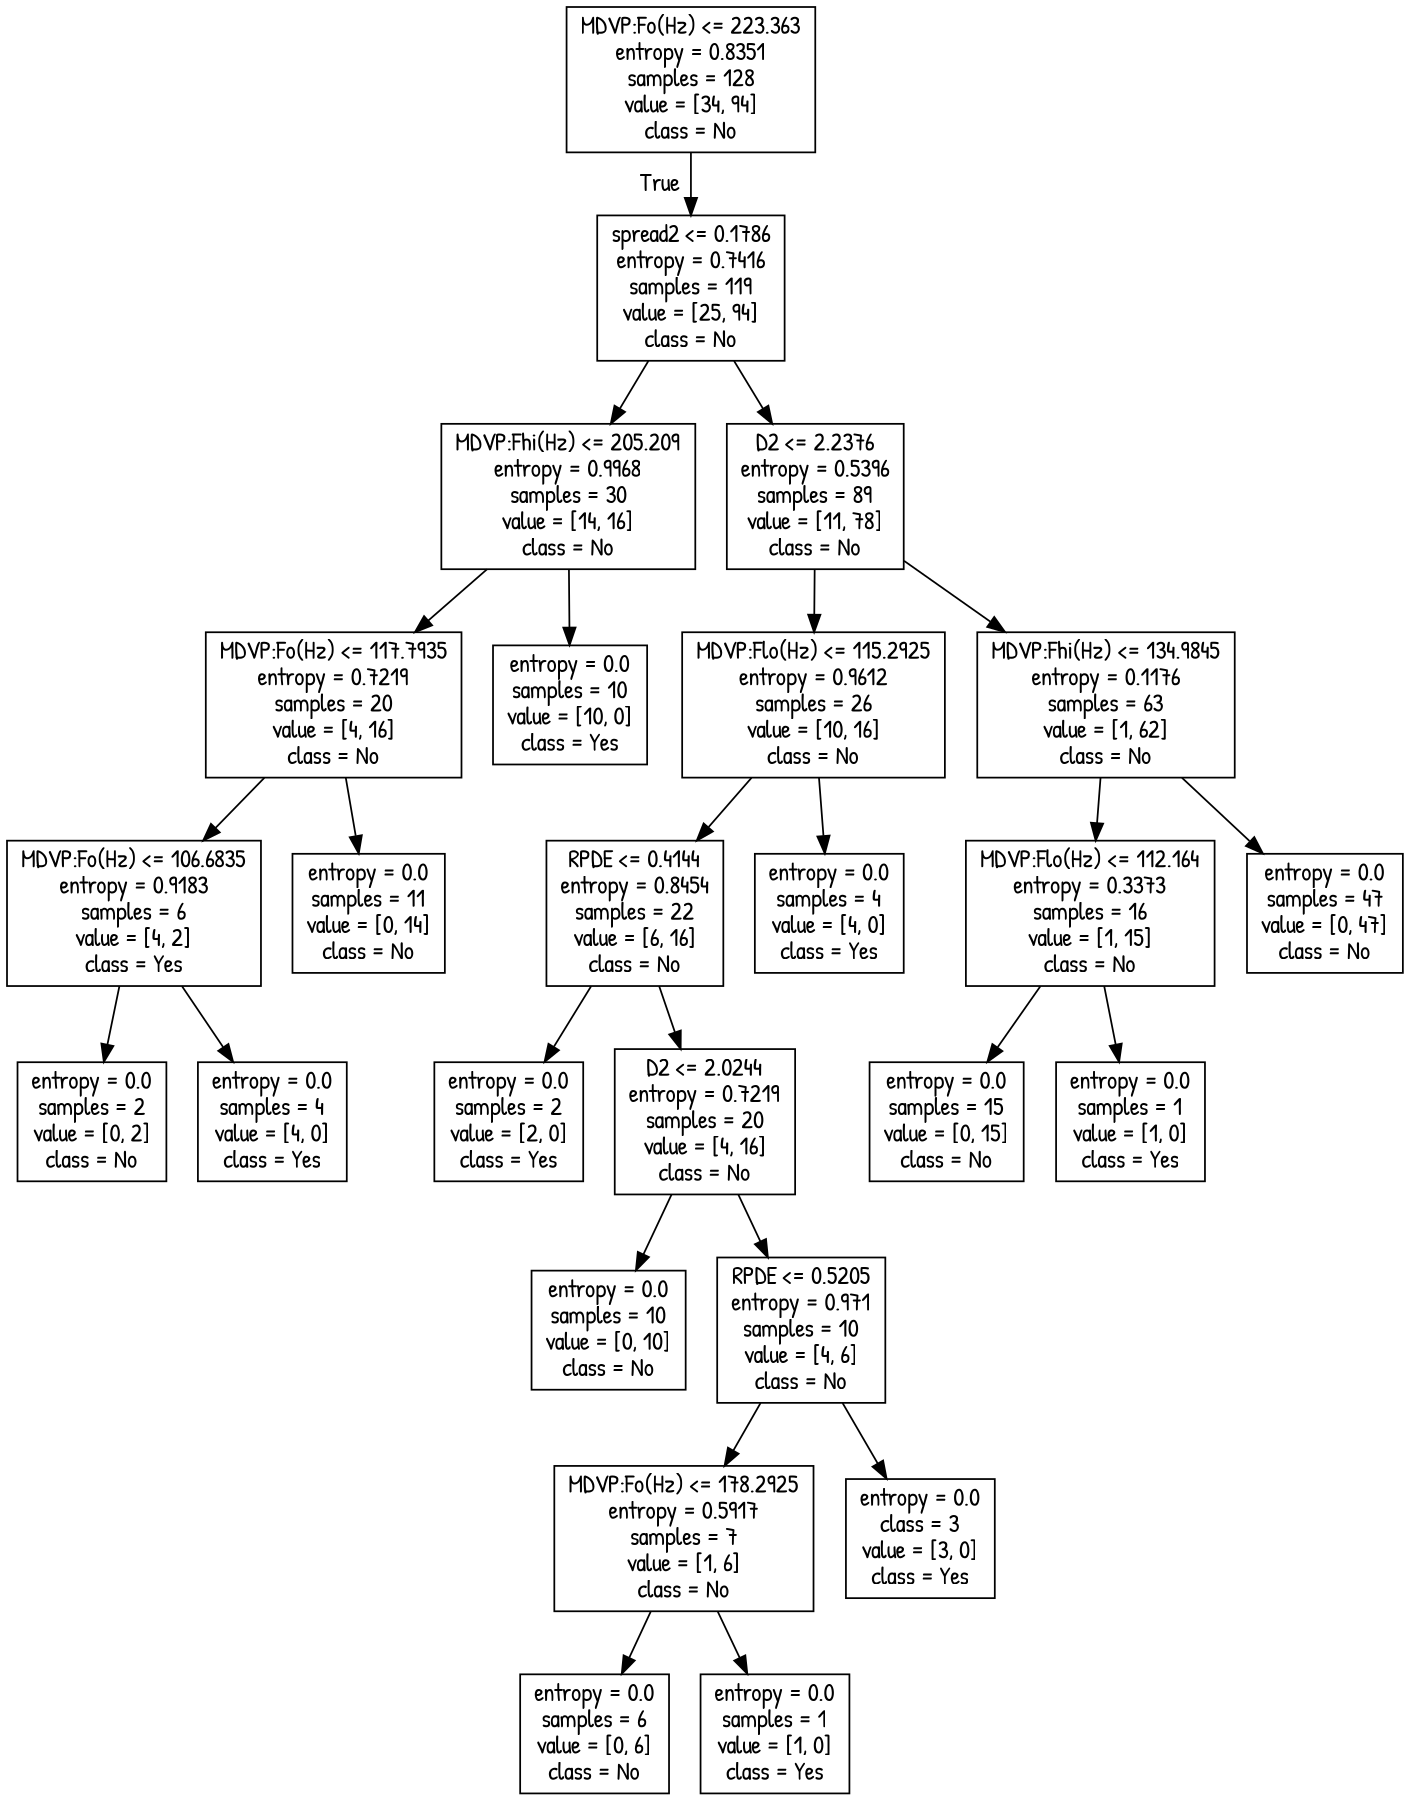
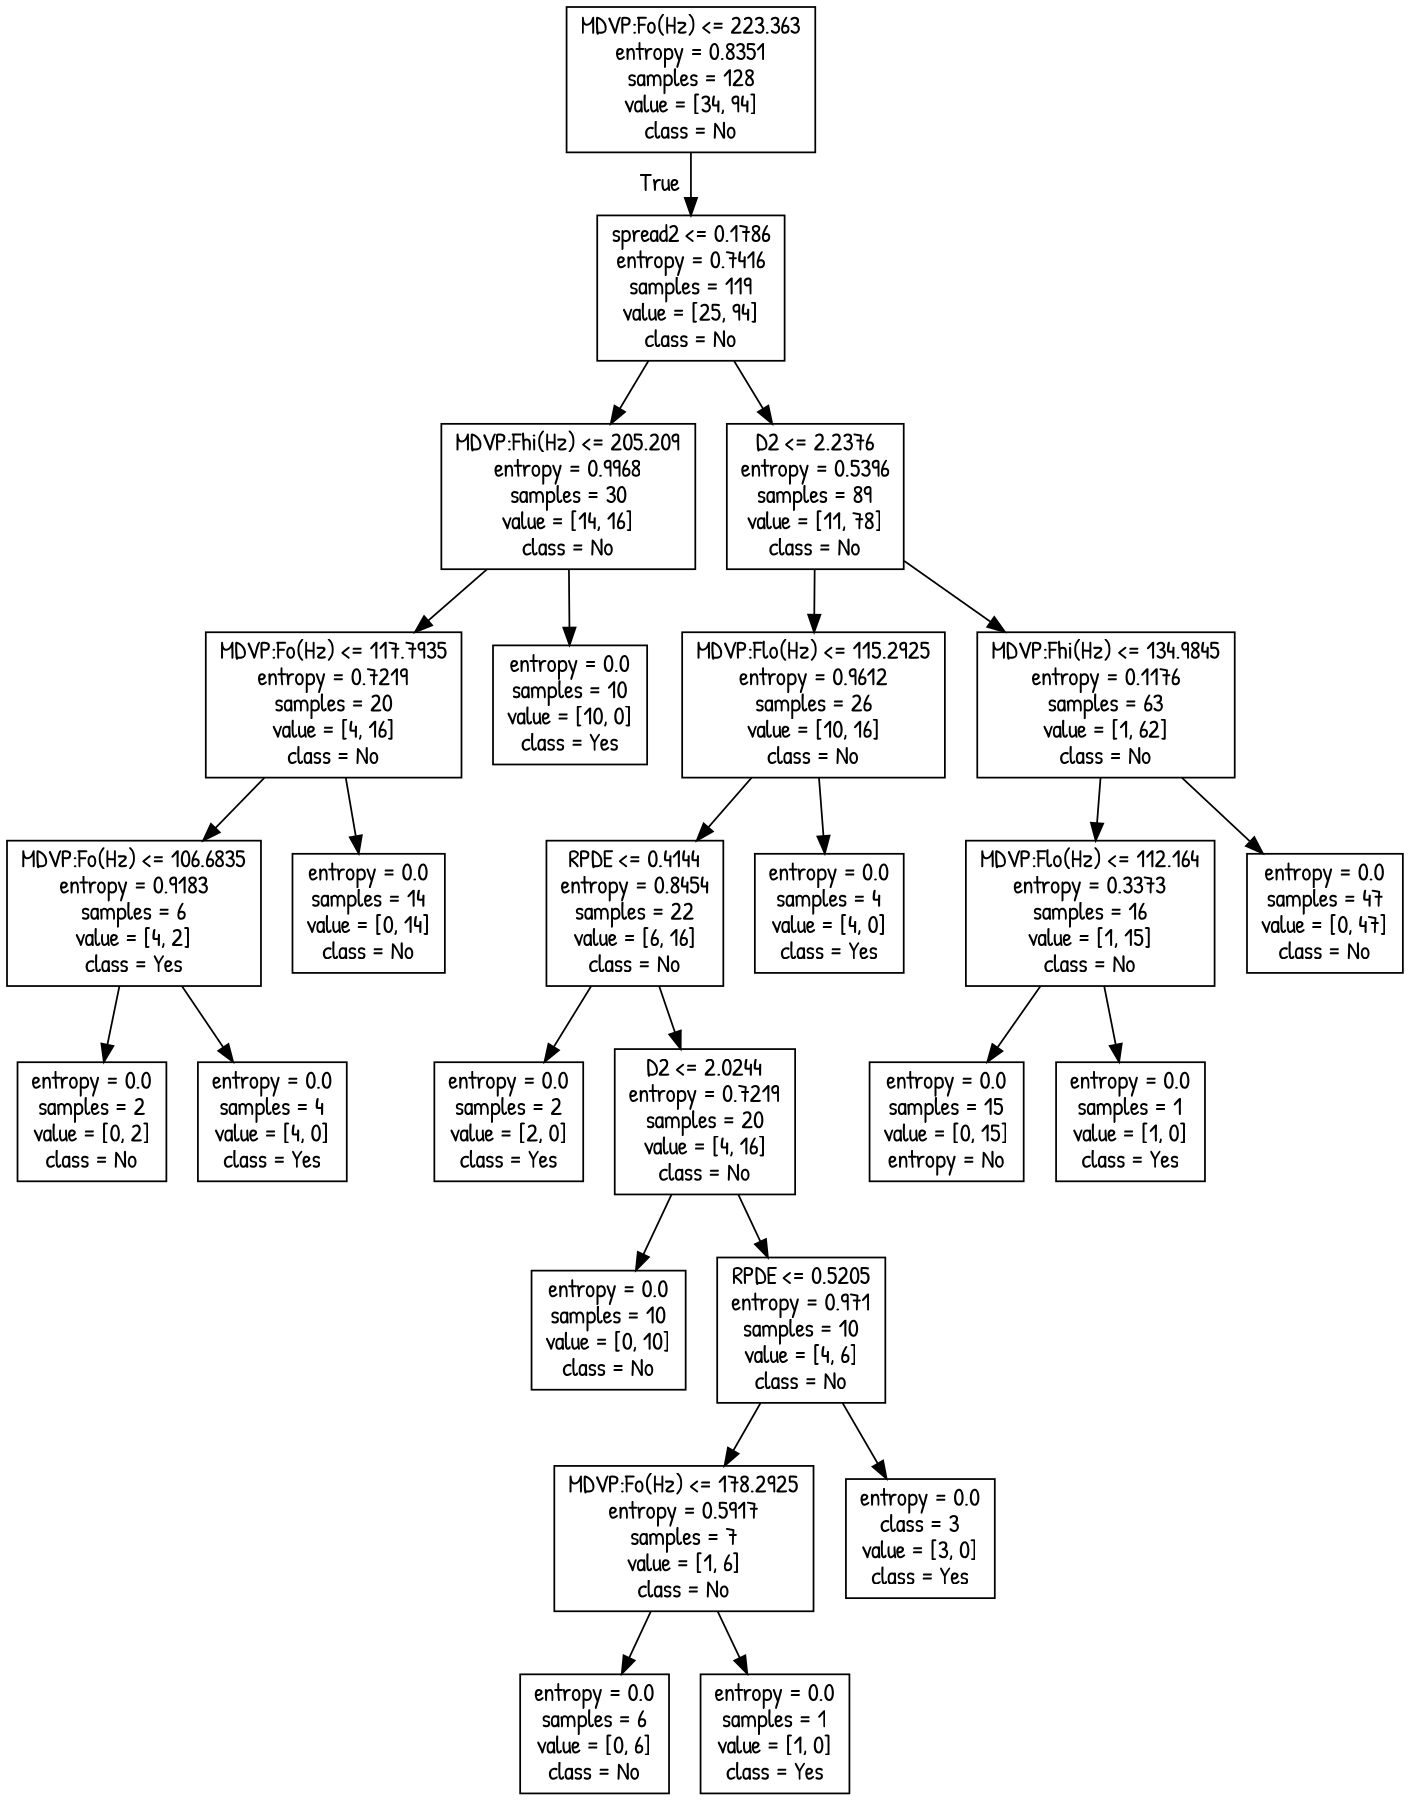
node "entropy = 0.0 samples = 11 value = [0, 14] class = No": label "entropy = 0.0 samples = 11 value = [0, 14] class = No" -> "entropy = 0.0 samples = 14 value = [0, 14] class = No"
node "entropy = 0.0 samples = 15 value = [0, 15] class = No": label "entropy = 0.0 samples = 15 value = [0, 15] class = No" -> "entropy = 0.0 samples = 15 value = [0, 15] entropy = No"
